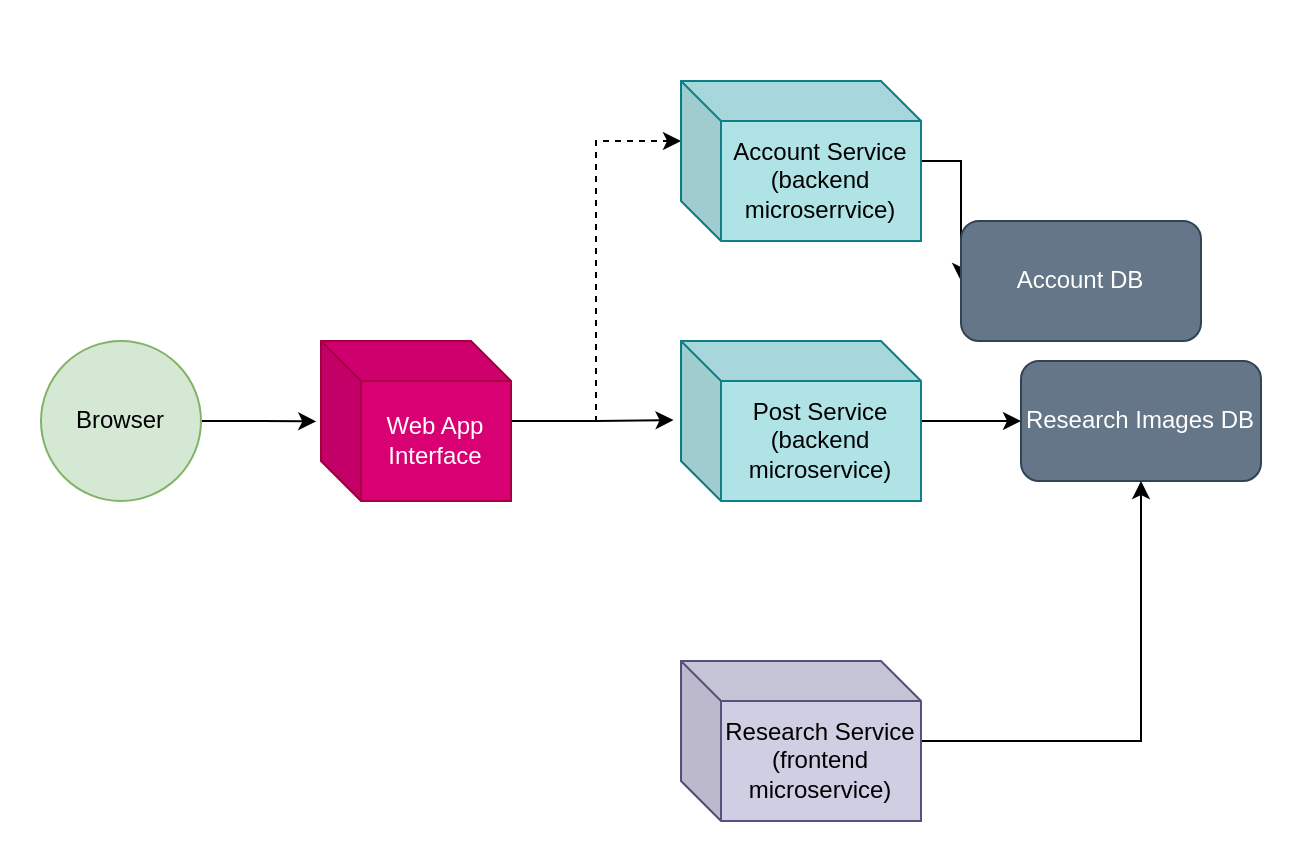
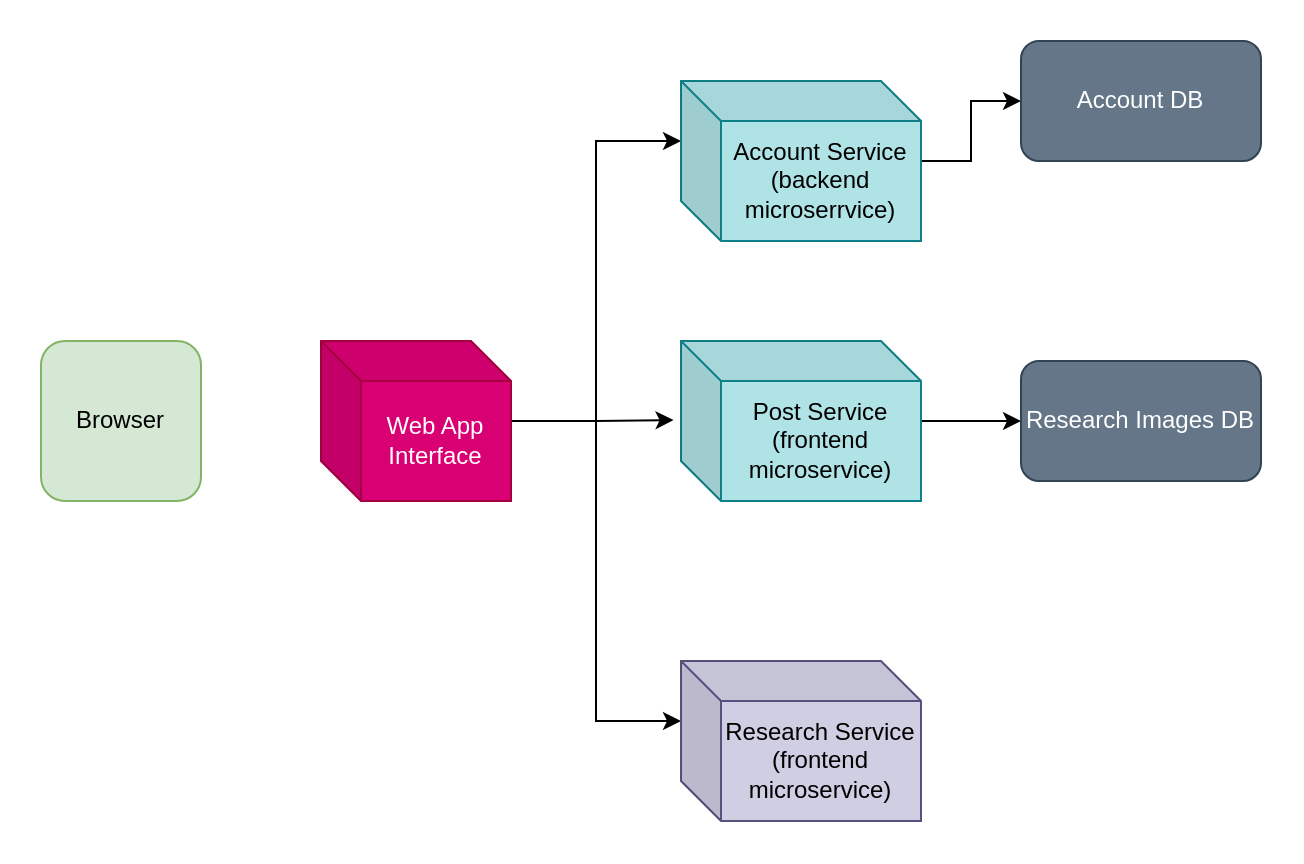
edge "Web App Interface" -> "Account Service (backend microserrvice)": style dashed -> solid
node "Account DB": moved (1081, 281) -> (1141, 101)
node "Browser": shape ellipse -> rounded rectangle
edge "Browser" -> "Web App Interface": removed
node "Post Service (backend microservice)": label "Post Service (backend microservice)" -> "Post Service (frontend microservice)"
edge "Web App Interface" -> "Research Service (frontend microservice)": added
edge "Research Service (frontend microservice)" -> "Research Images DB": removed
